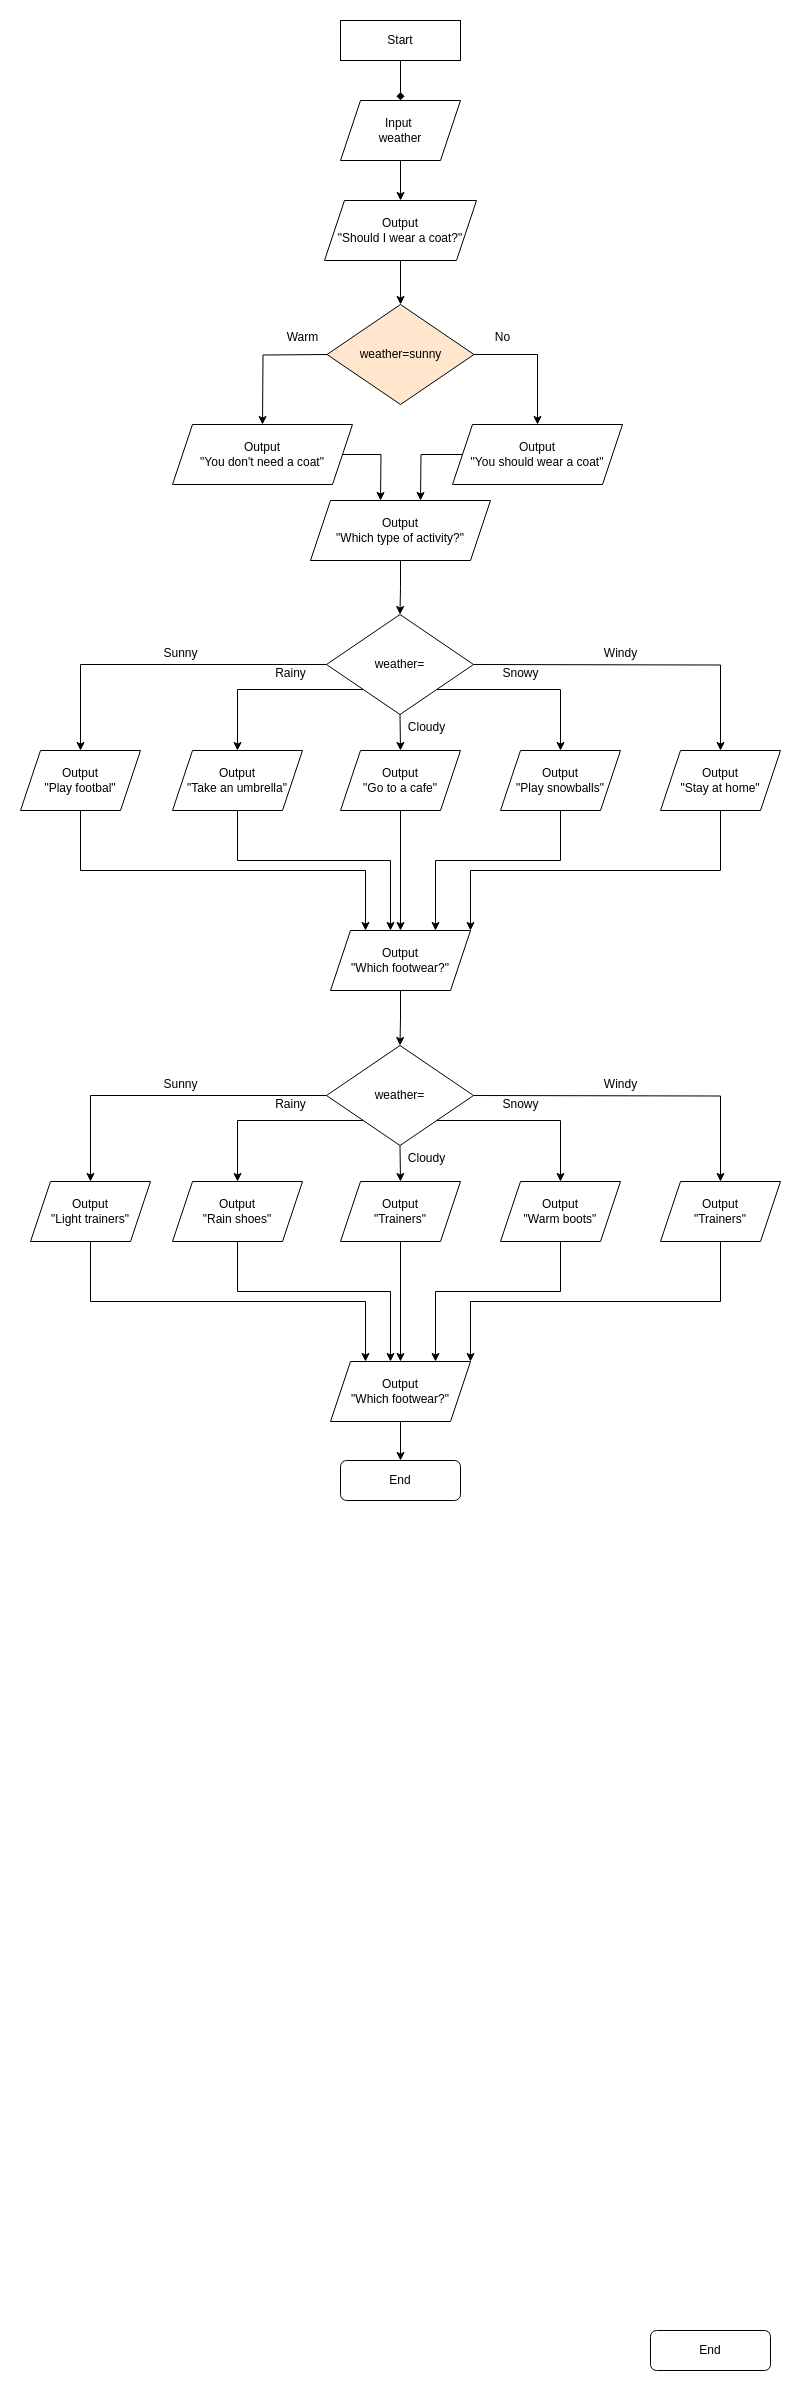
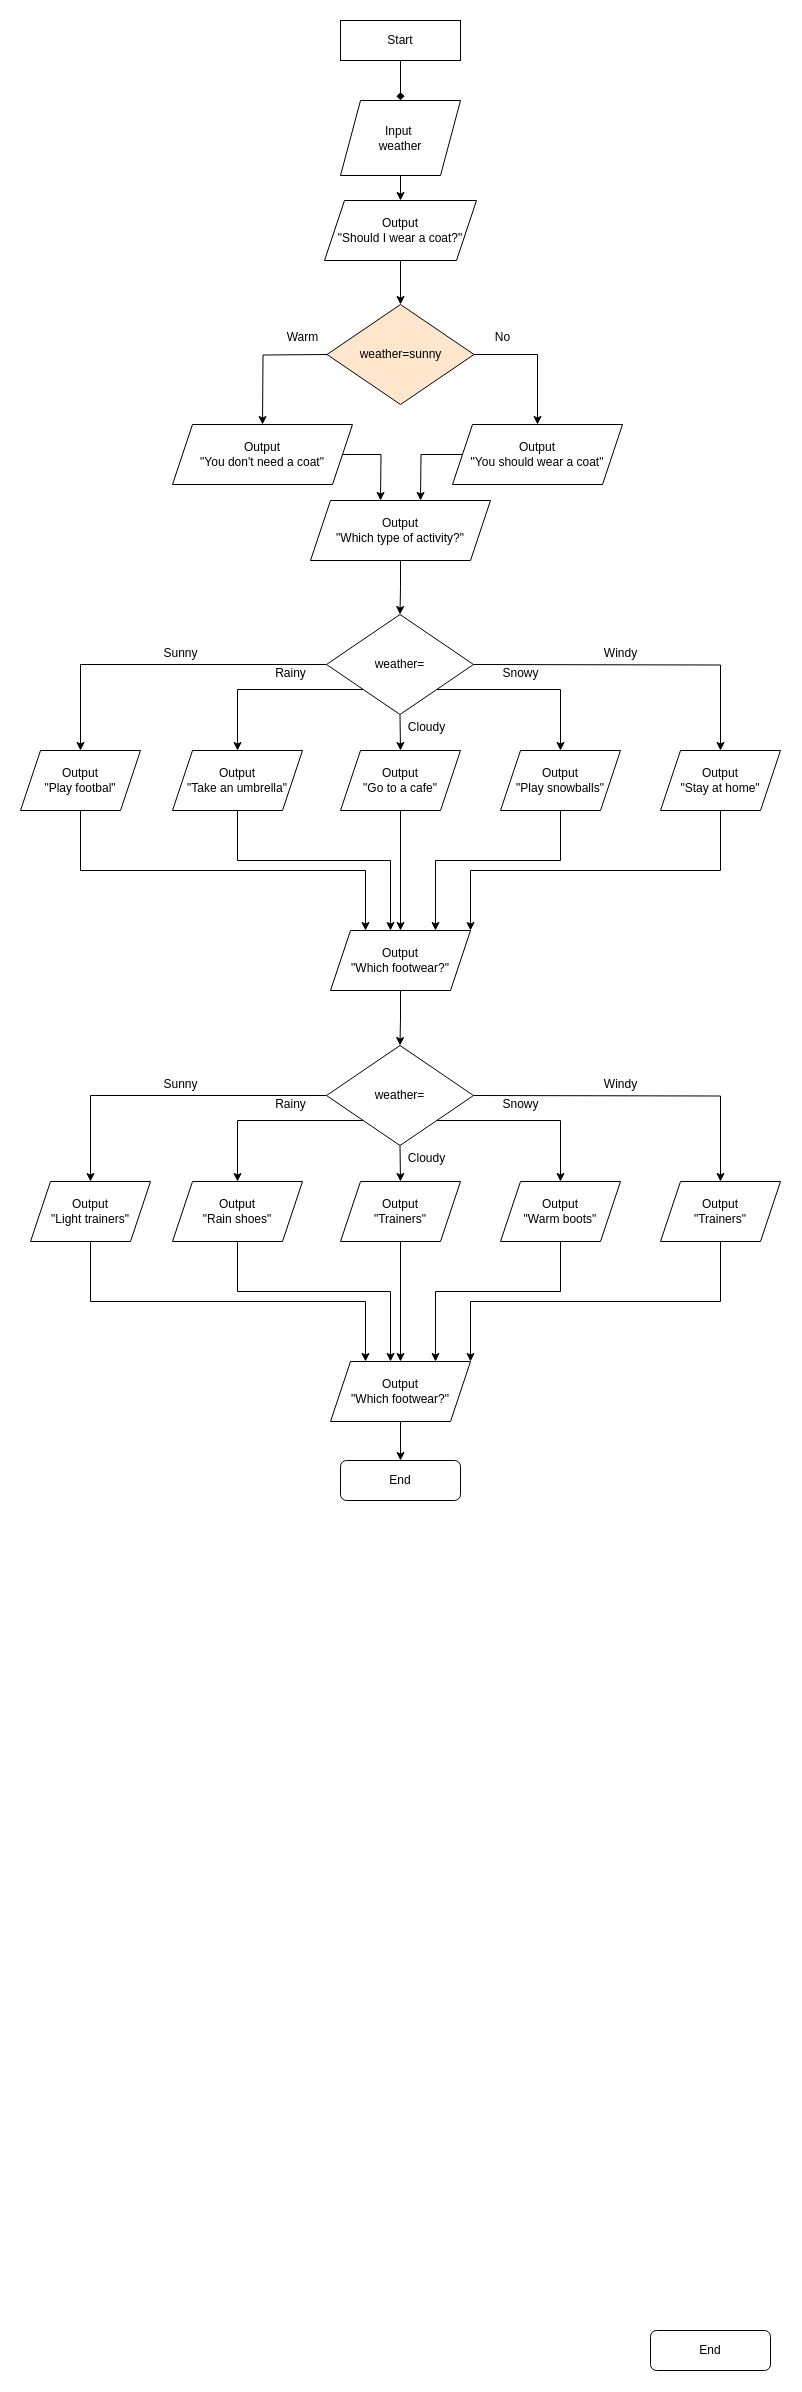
node "Input weather": size 120x60 -> 120x75
